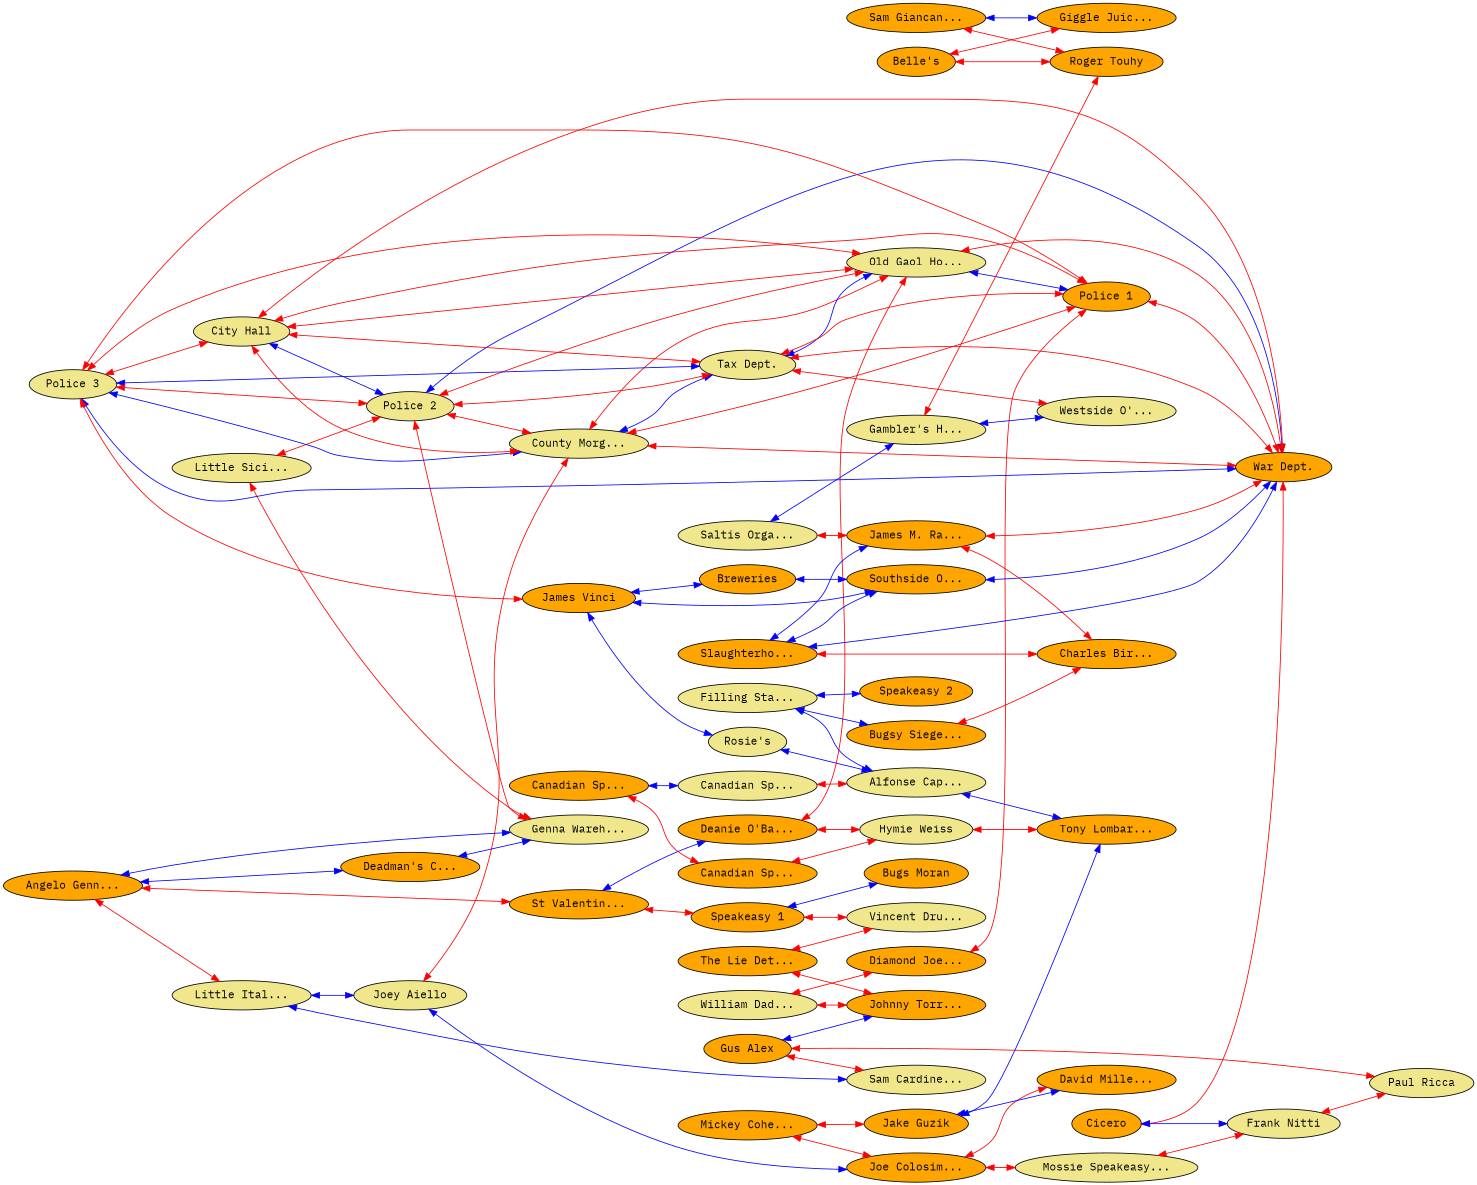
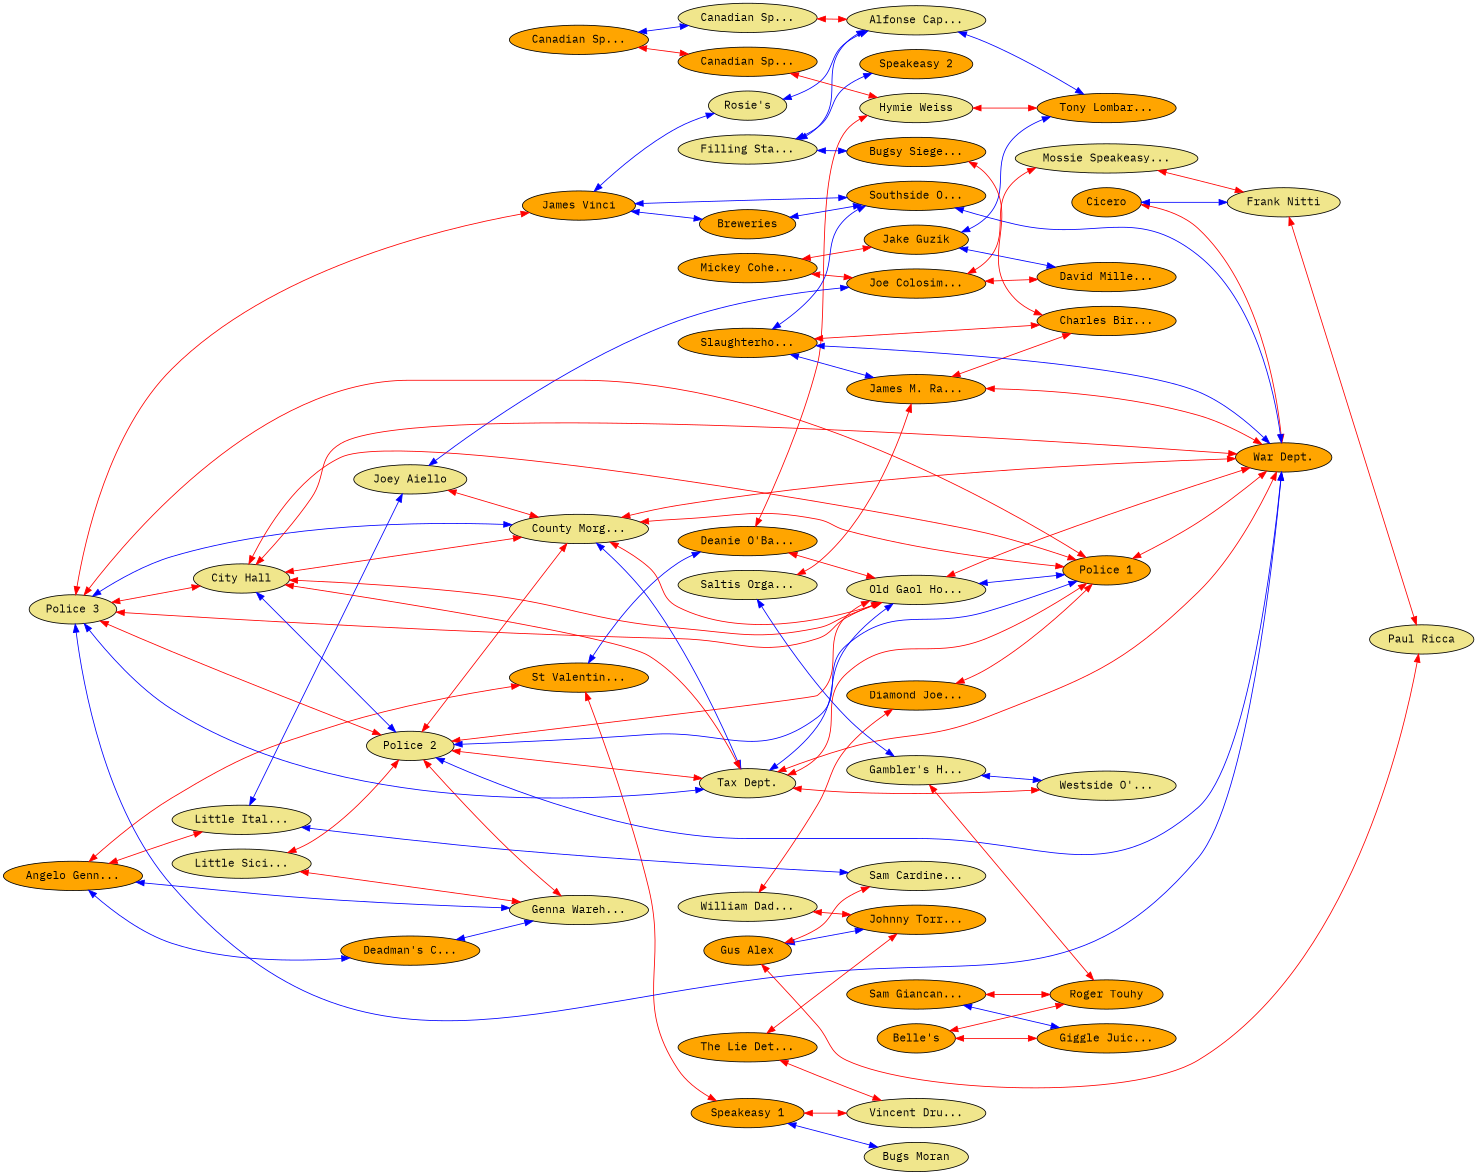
edge "Police 1" -- "Police 2": added
node "Bugs Moran": fillcolor orange -> khaki
